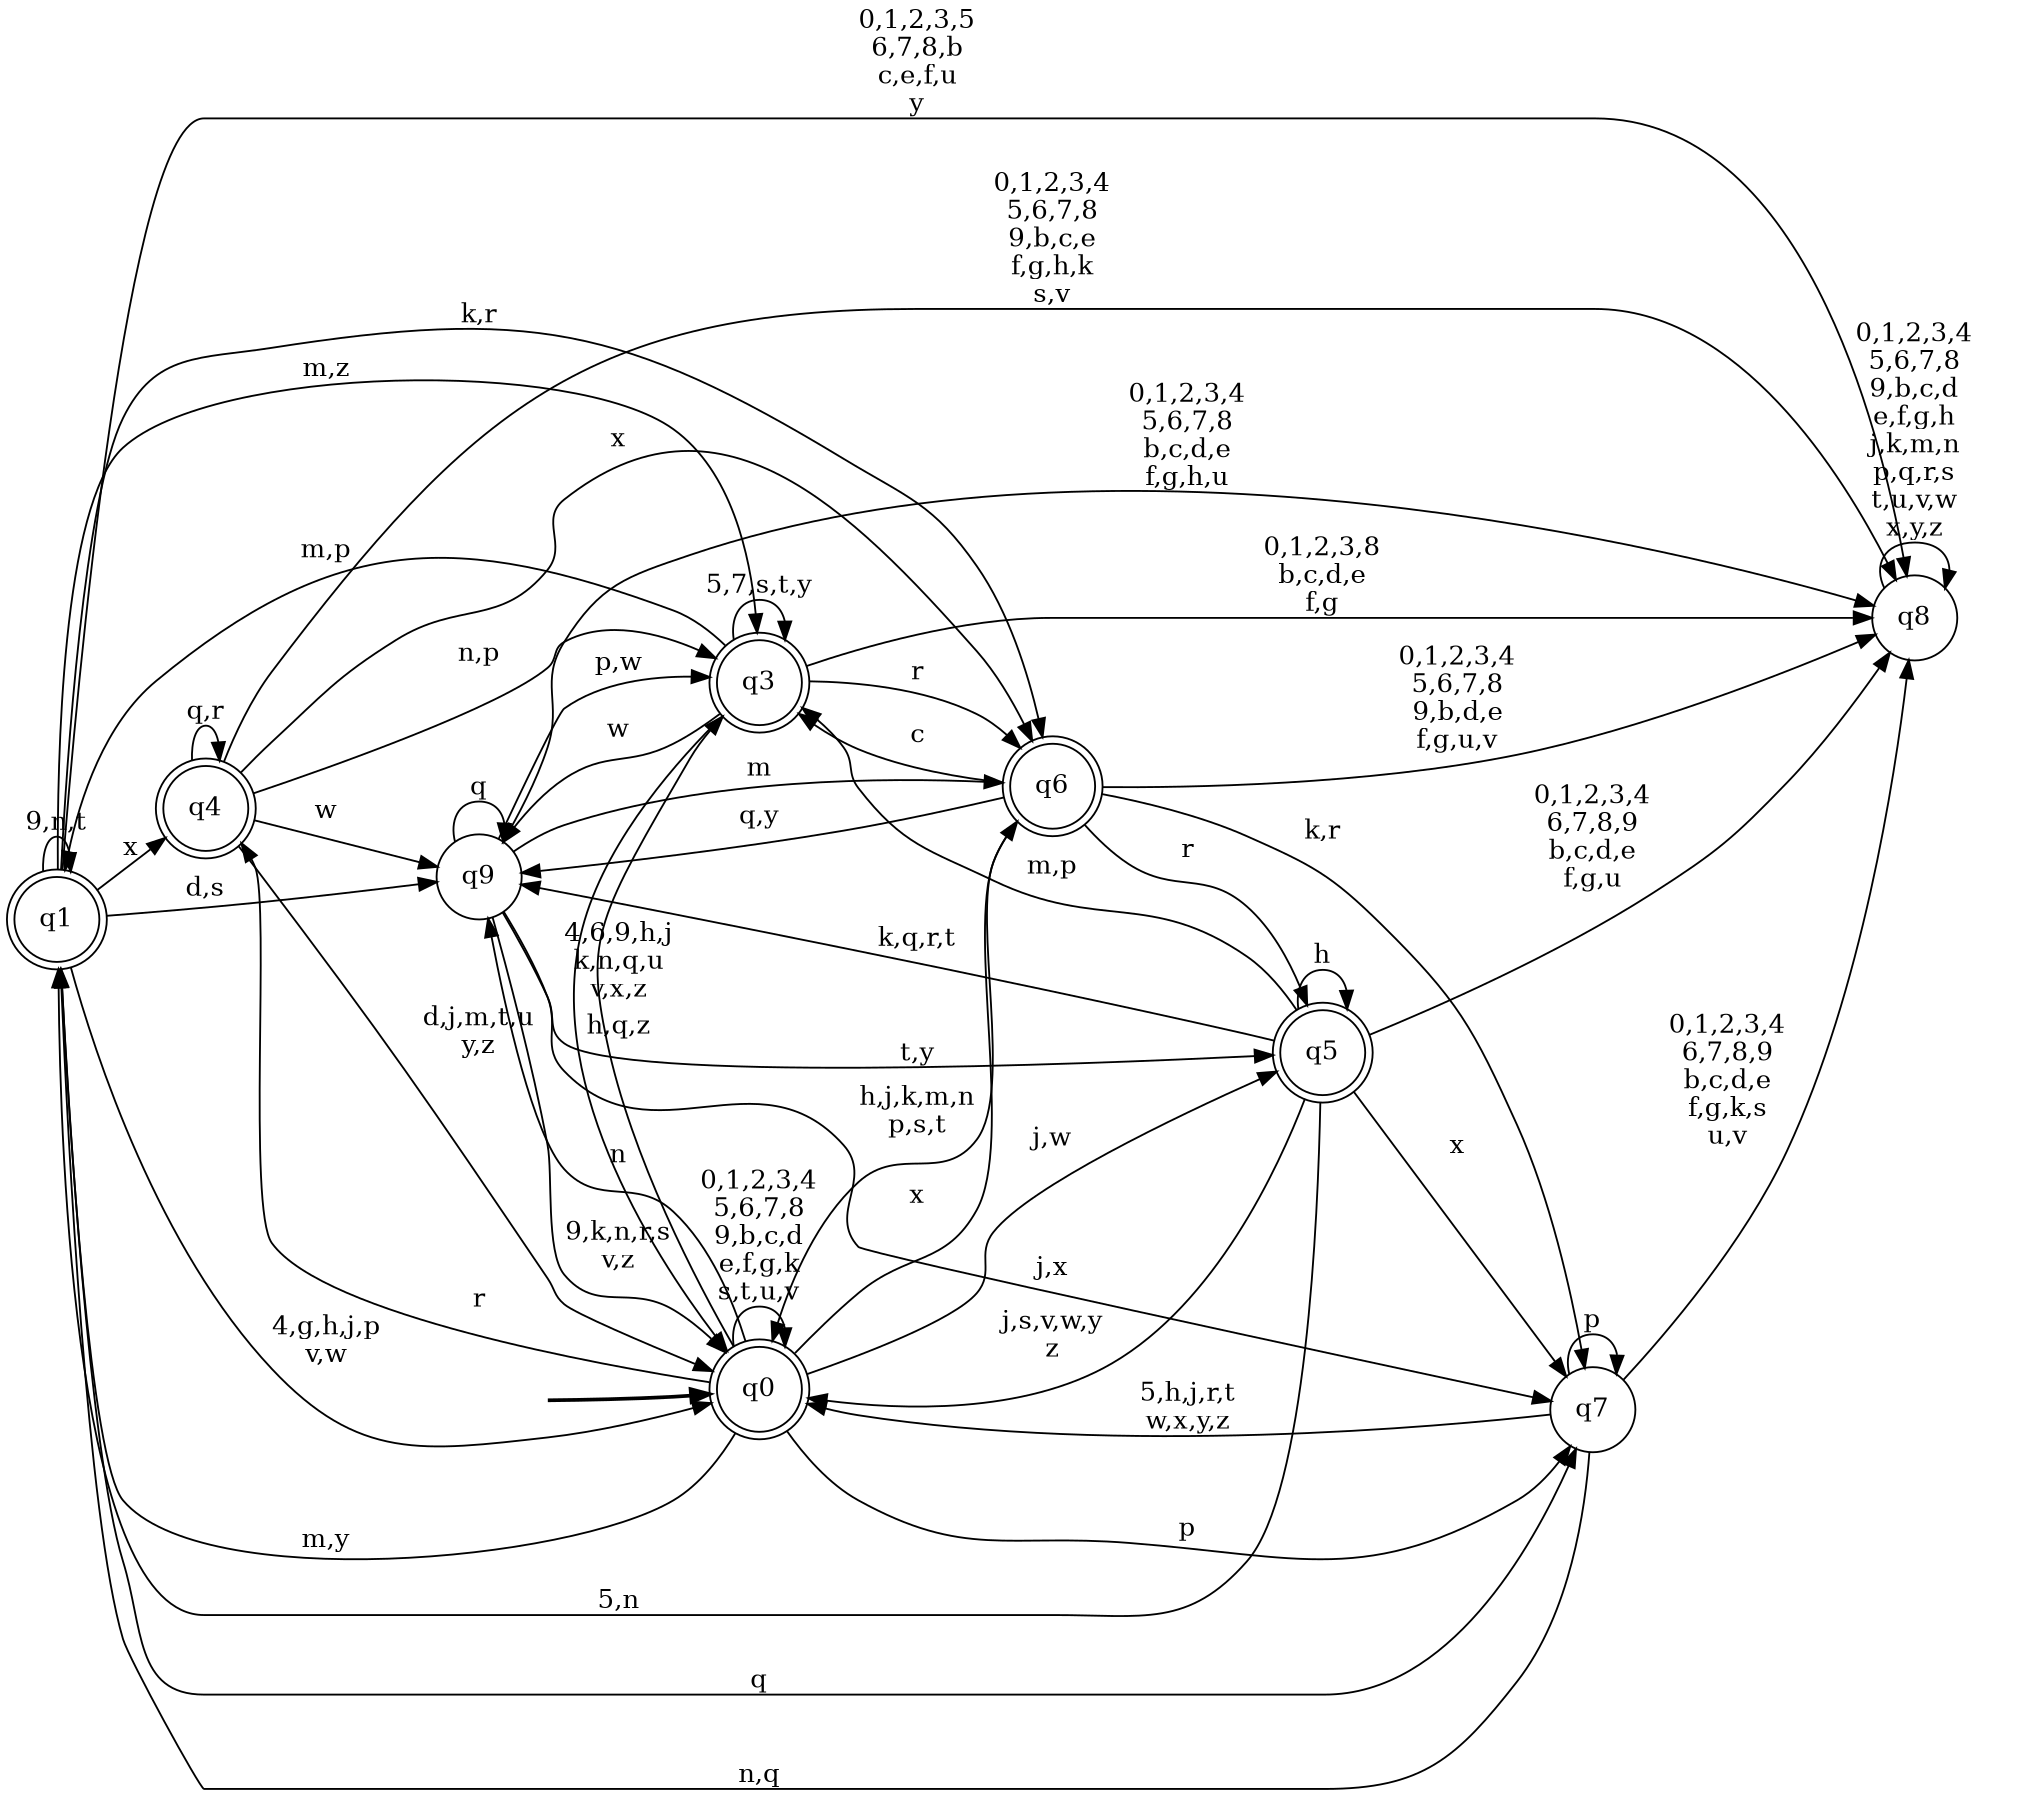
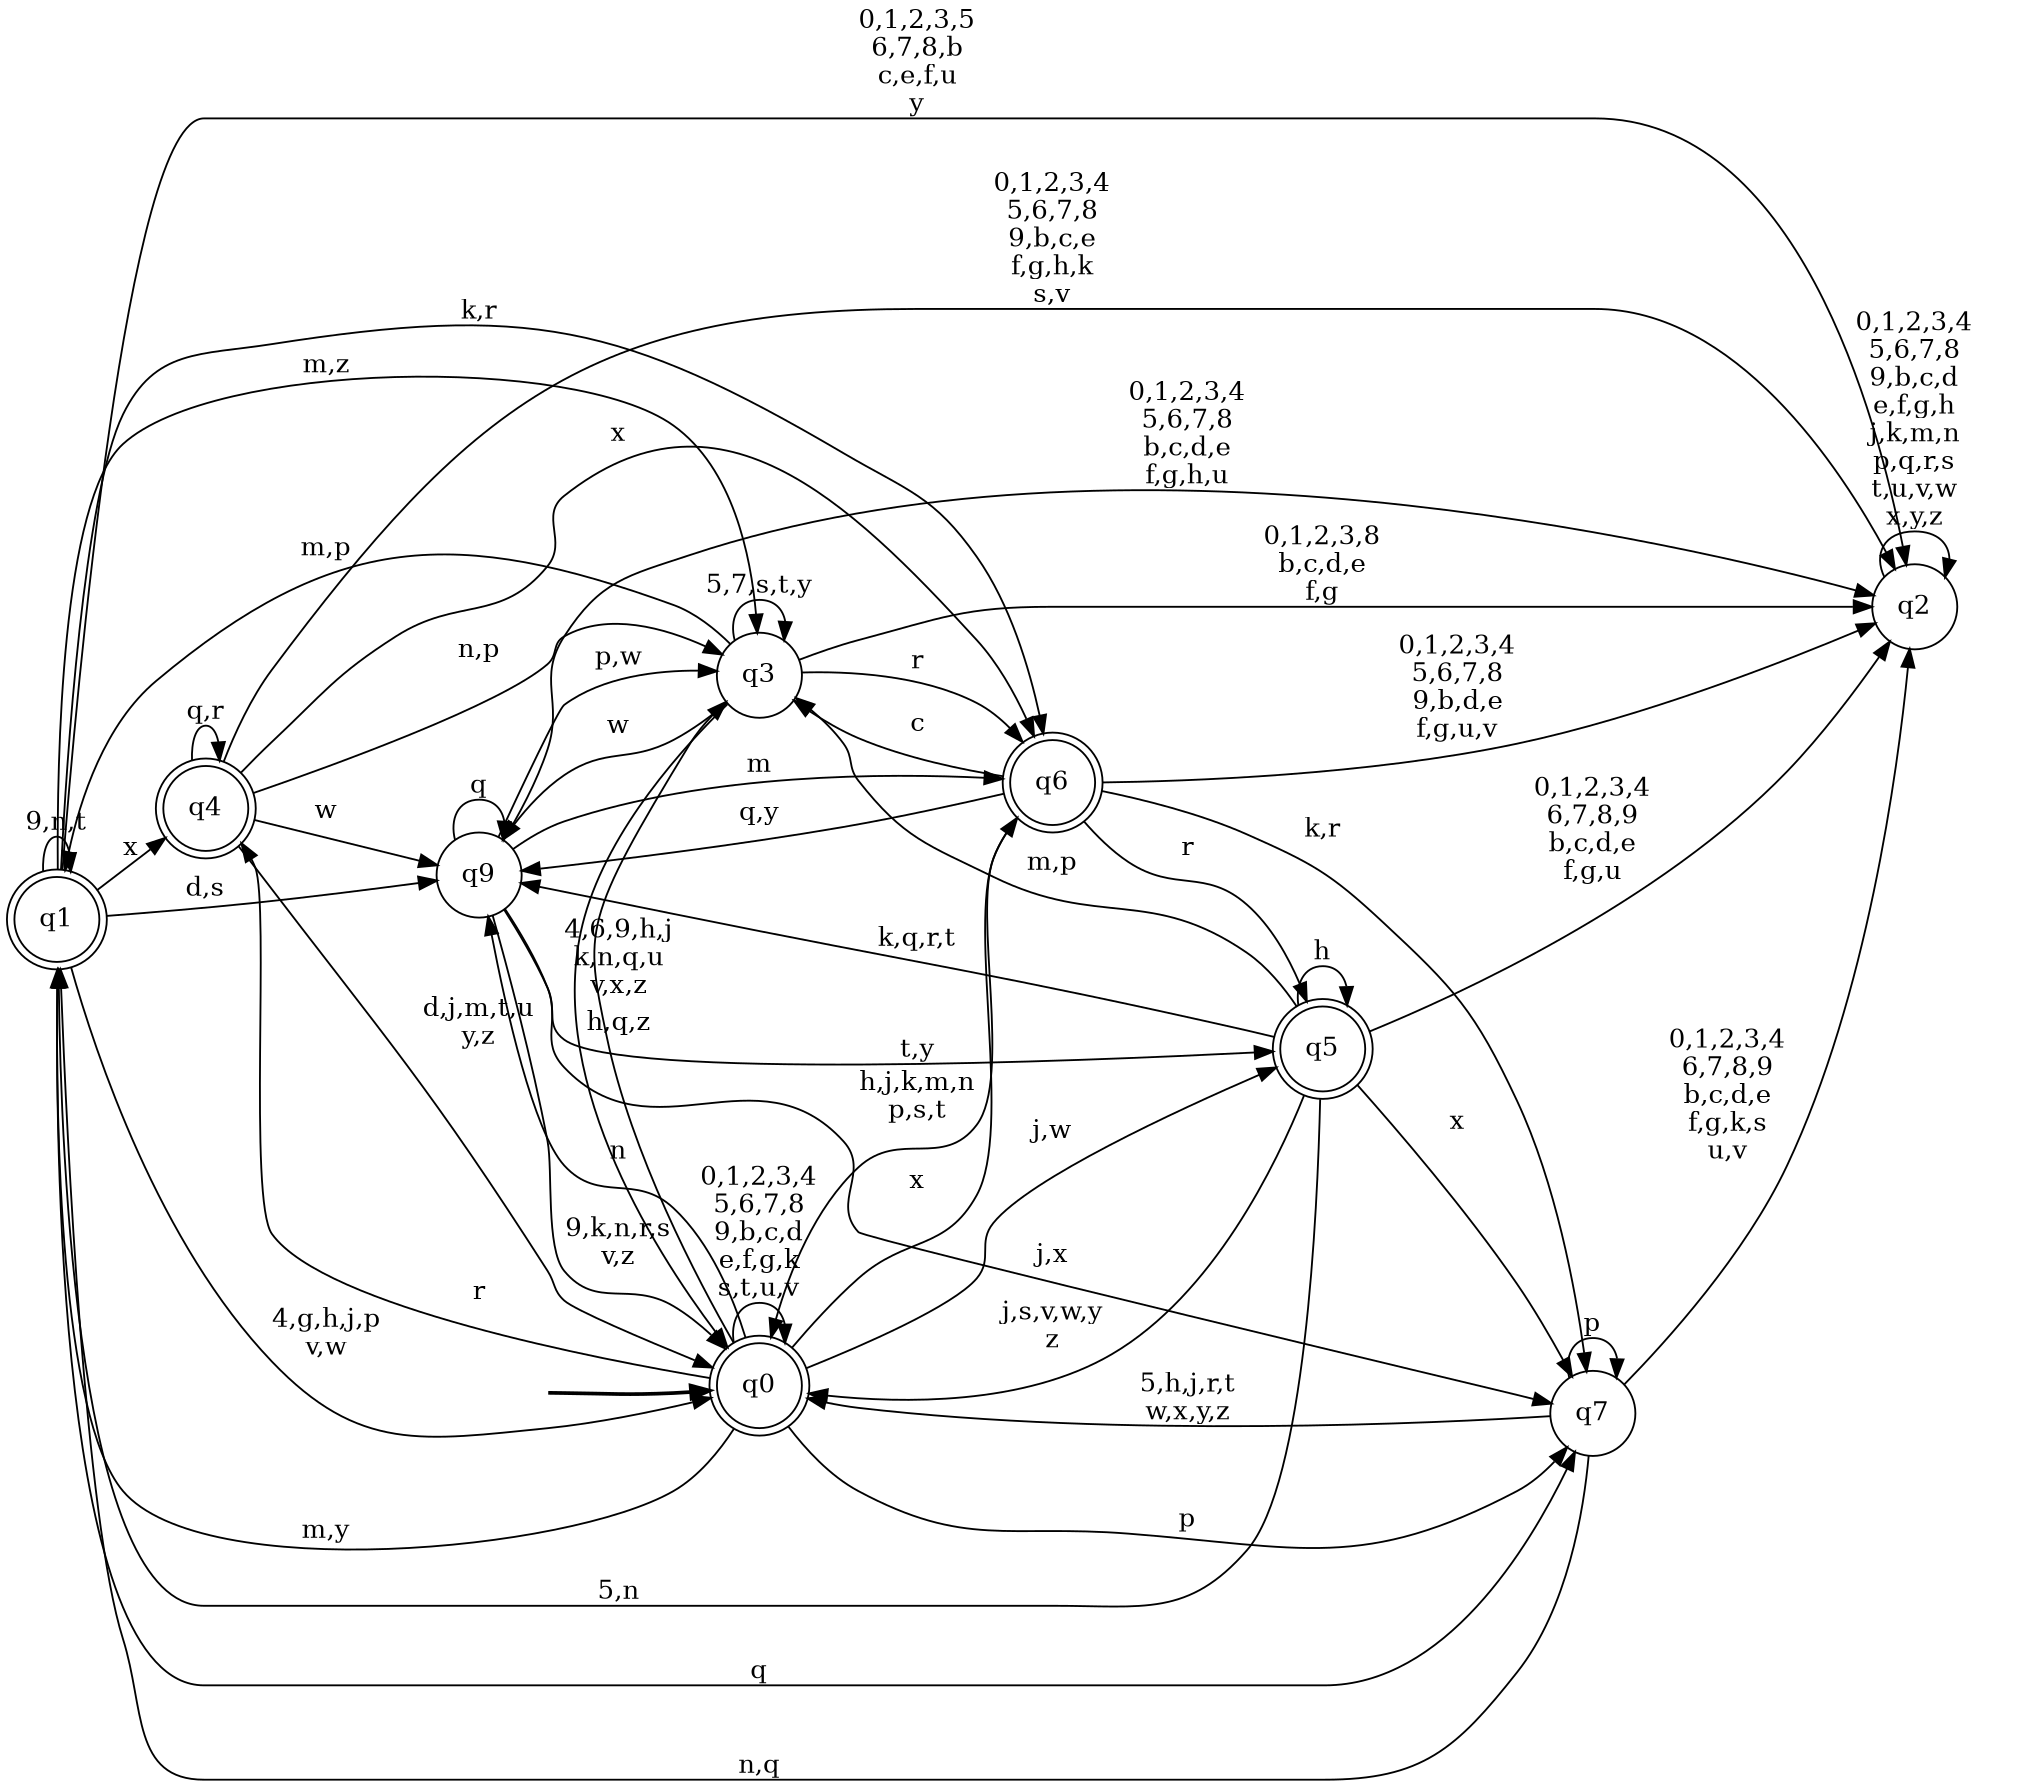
node "q8": label "q8" -> "q2"
node "q3": shape doublecircle -> circle
